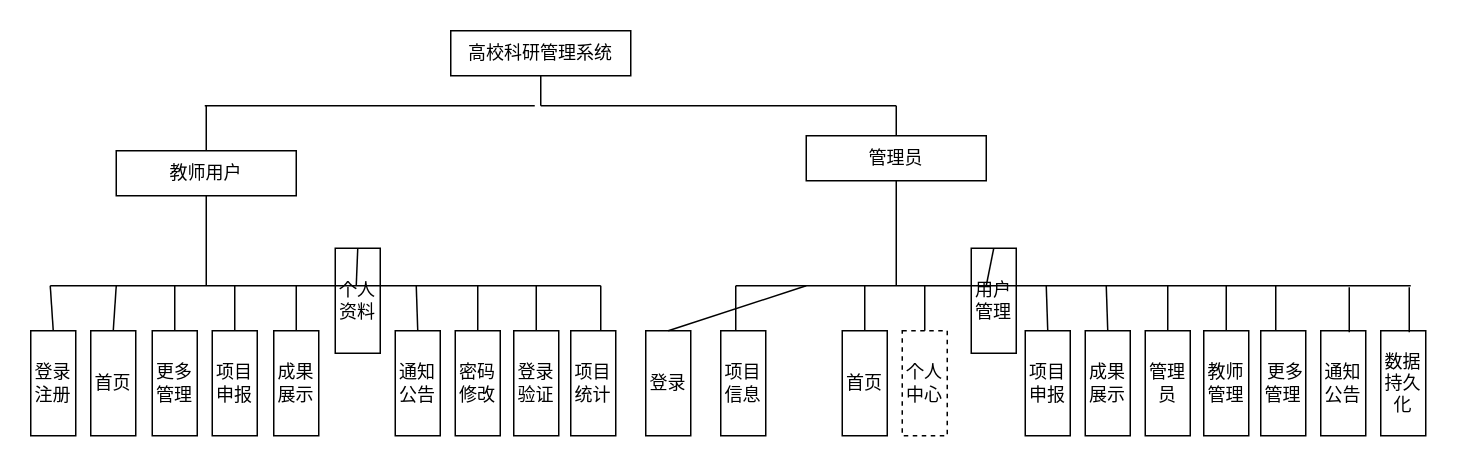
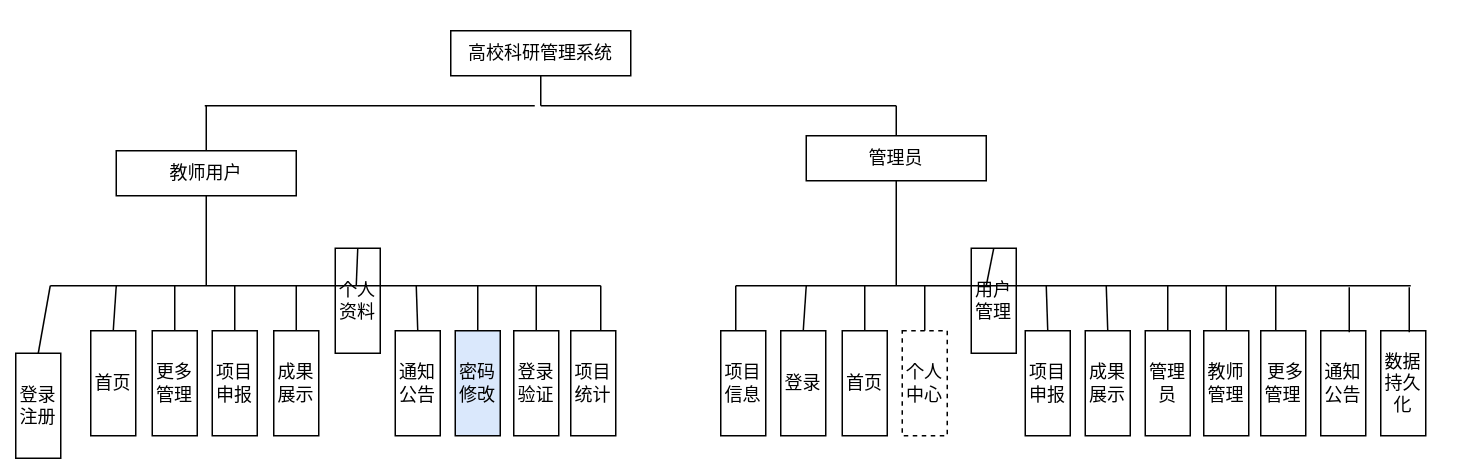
node "登录注册": moved (53, 383) -> (38, 406)
node "密码修改": fillcolor #ffffff -> #dae8fc
node "登录": moved (668, 383) -> (803, 383)
